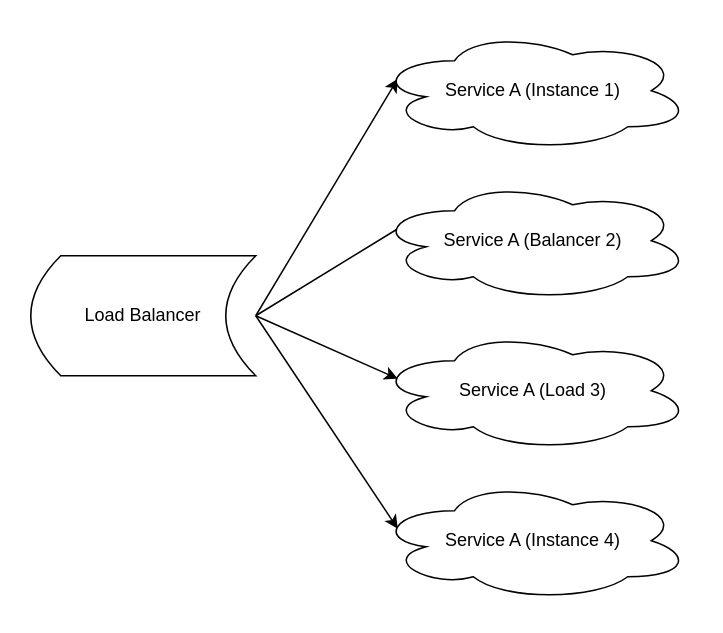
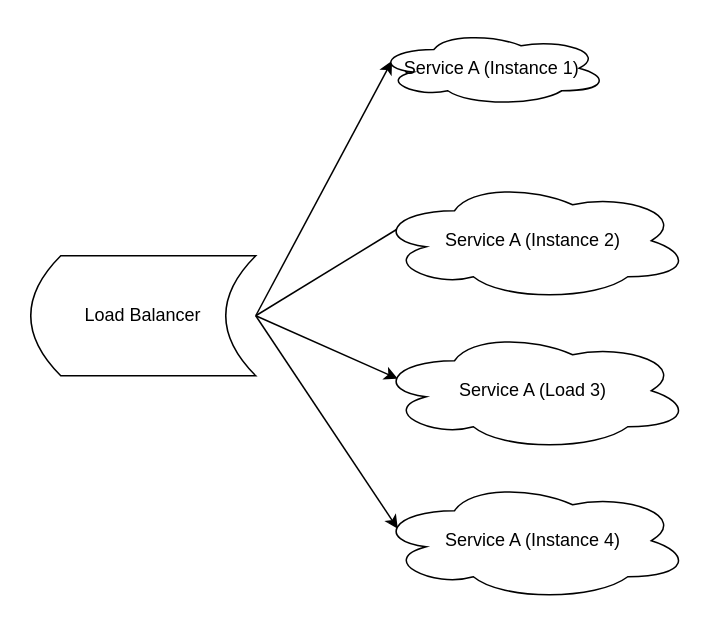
node "Service A (Instance 1)": size 315x120 -> 233x75
node "Service A (Balancer 2)": label "Service A (Balancer 2)" -> "Service A (Instance 2)"
